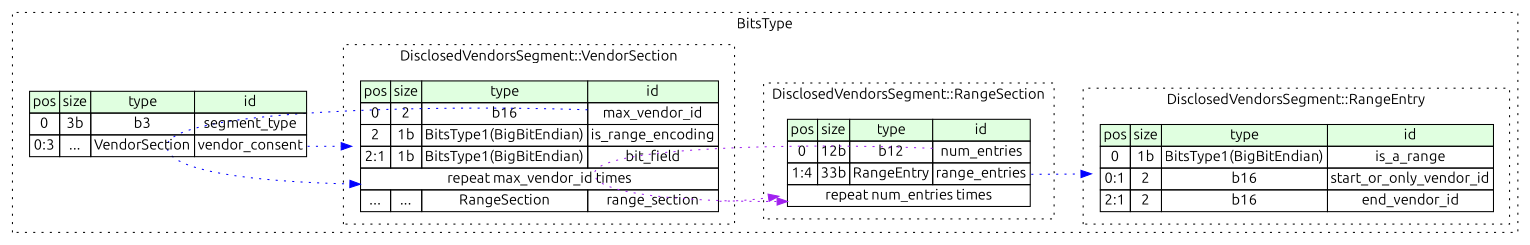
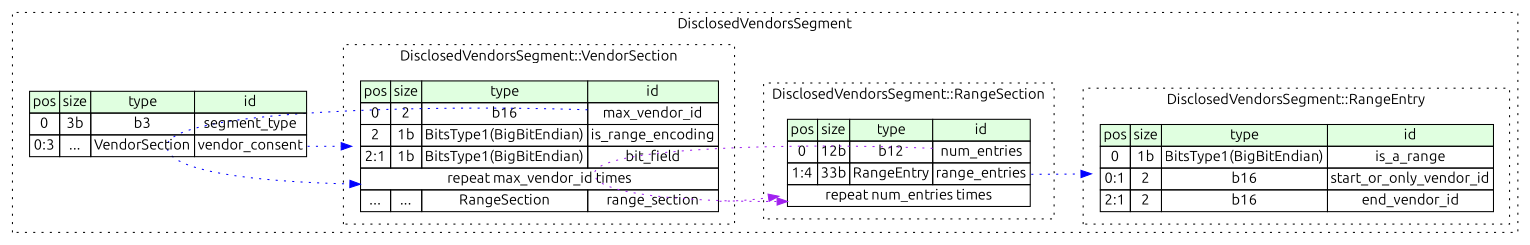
cluster "BitsType": label "BitsType" -> "DisclosedVendorsSegment"
